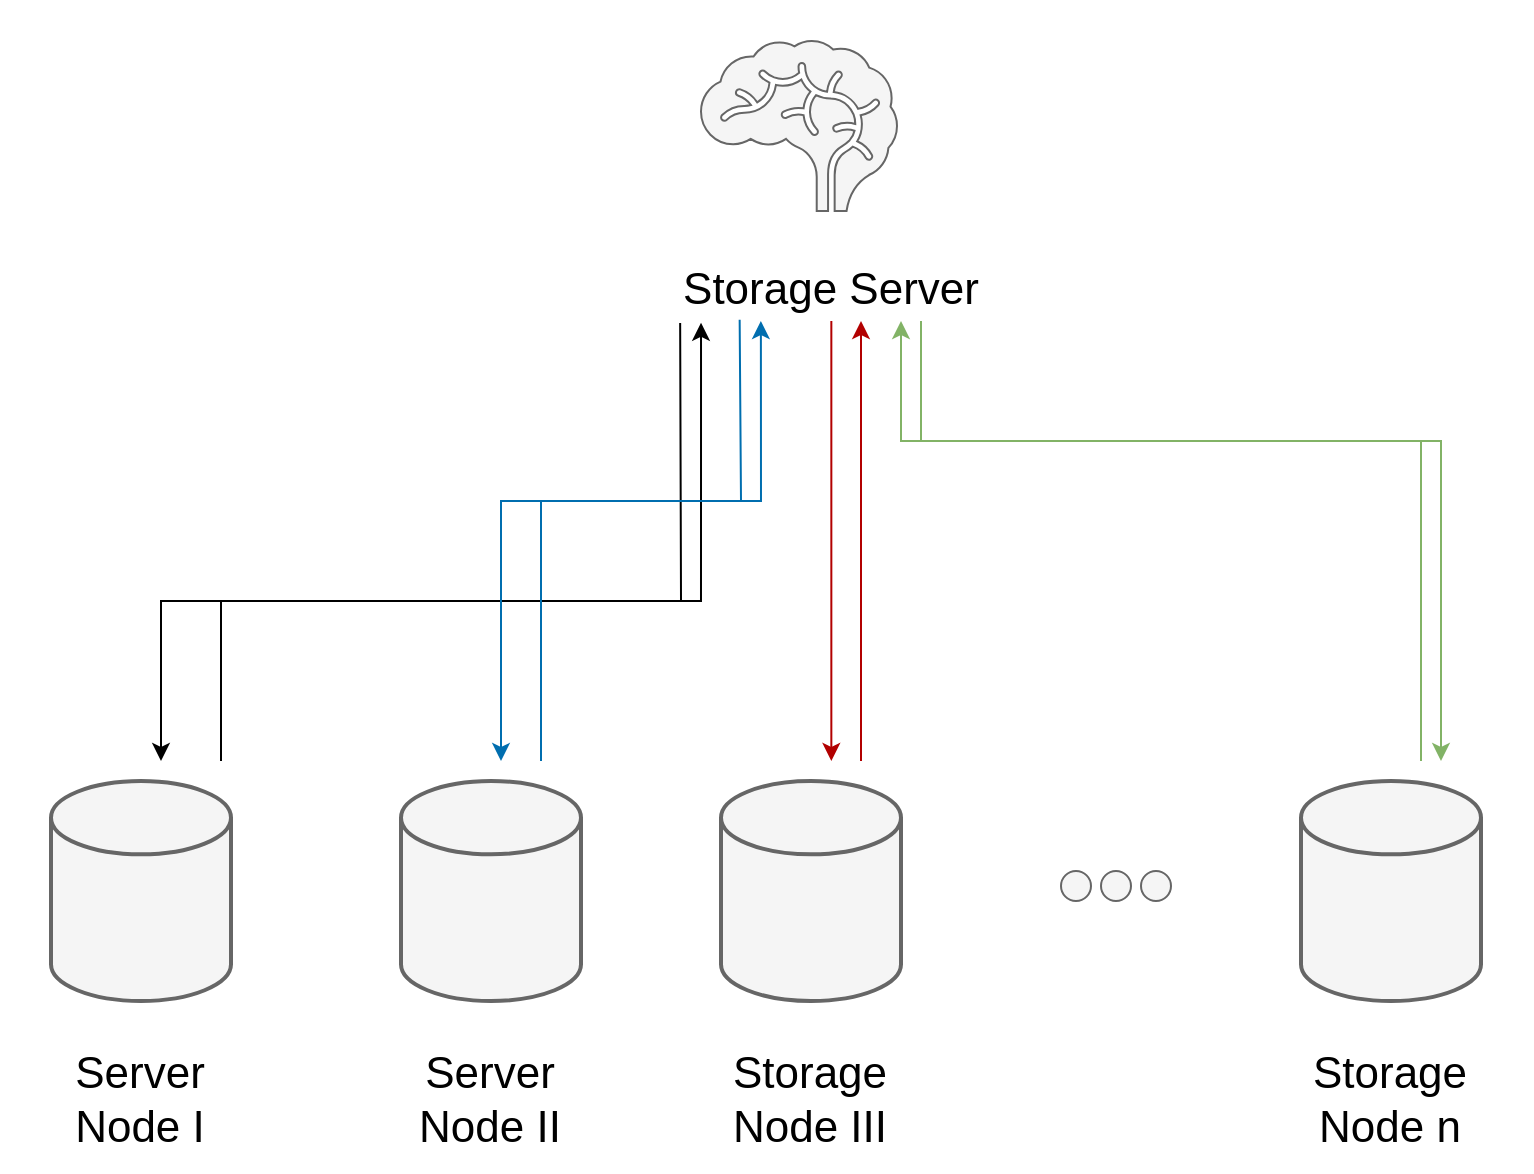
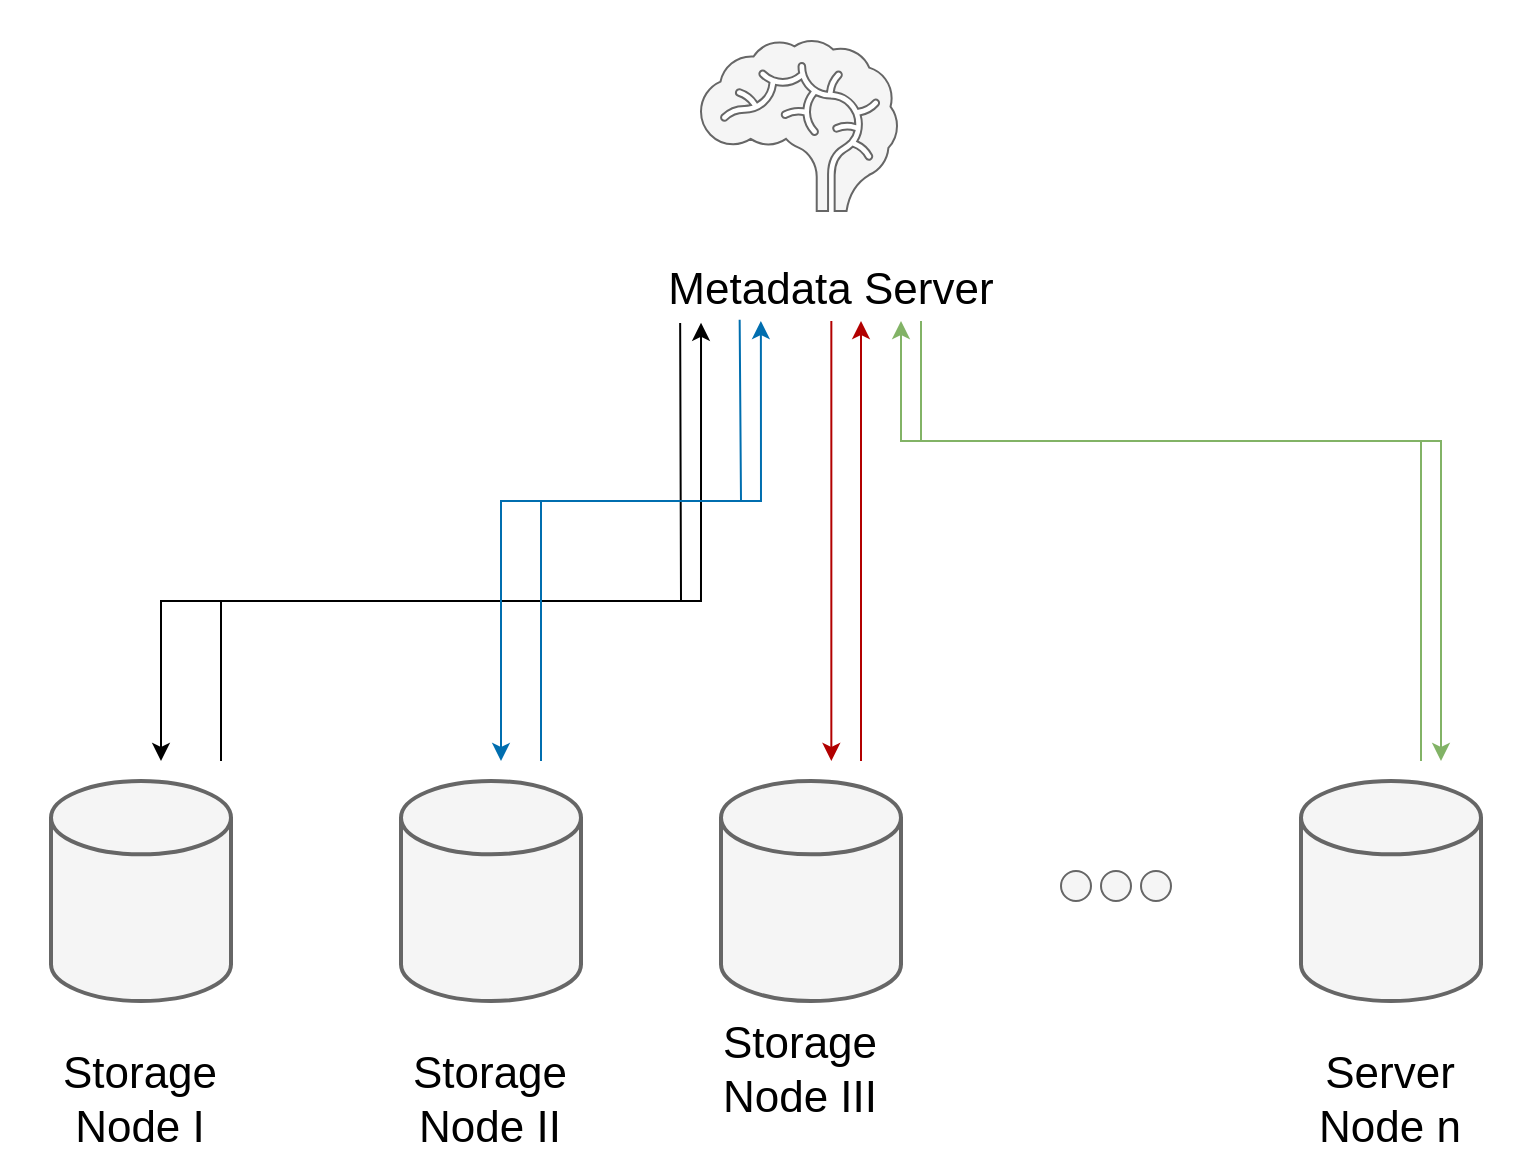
node "Storage Server": label "Storage Server" -> "Metadata Server"
node "Server Node I": label "Server Node I" -> "Storage Node I"
node "Server Node II": label "Server Node II" -> "Storage Node II"
node "Storage Node III": moved (811, 1101) -> (801, 1071)
node "Storage Node n": label "Storage Node n" -> "Server Node n"
